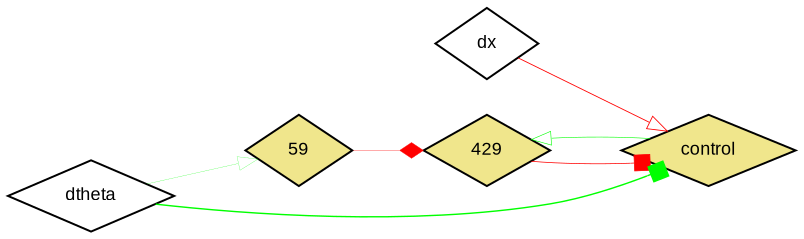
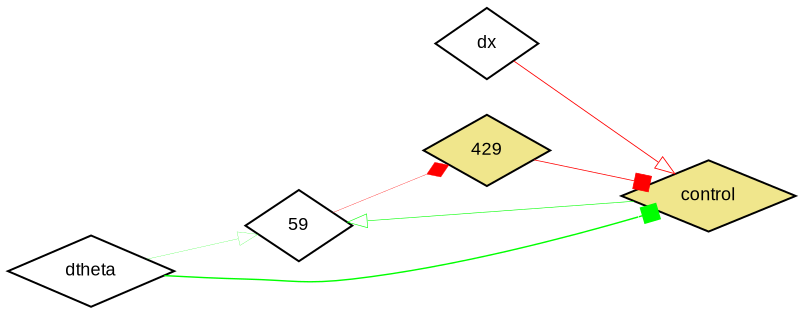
edge "control" -> "429": now "control" -> "59"
node "59": fillcolor khaki -> white
